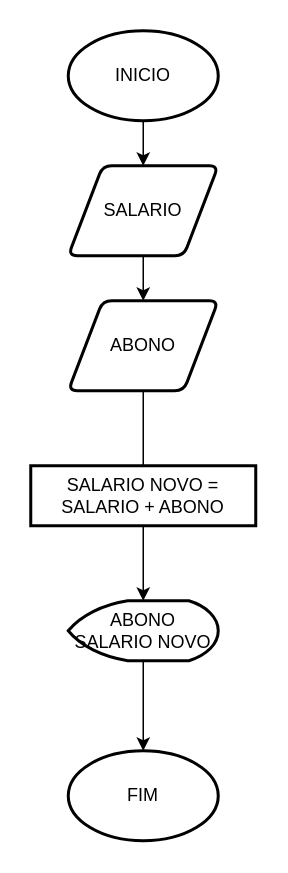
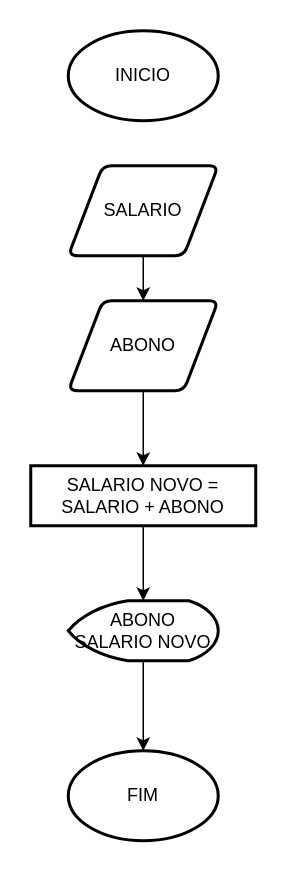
edge "INICIO" -> "SALARIO": removed
edge "ABONO" -- "SALARIO NOVO = SALARIO + ABONO": arrowhead none -> classic
